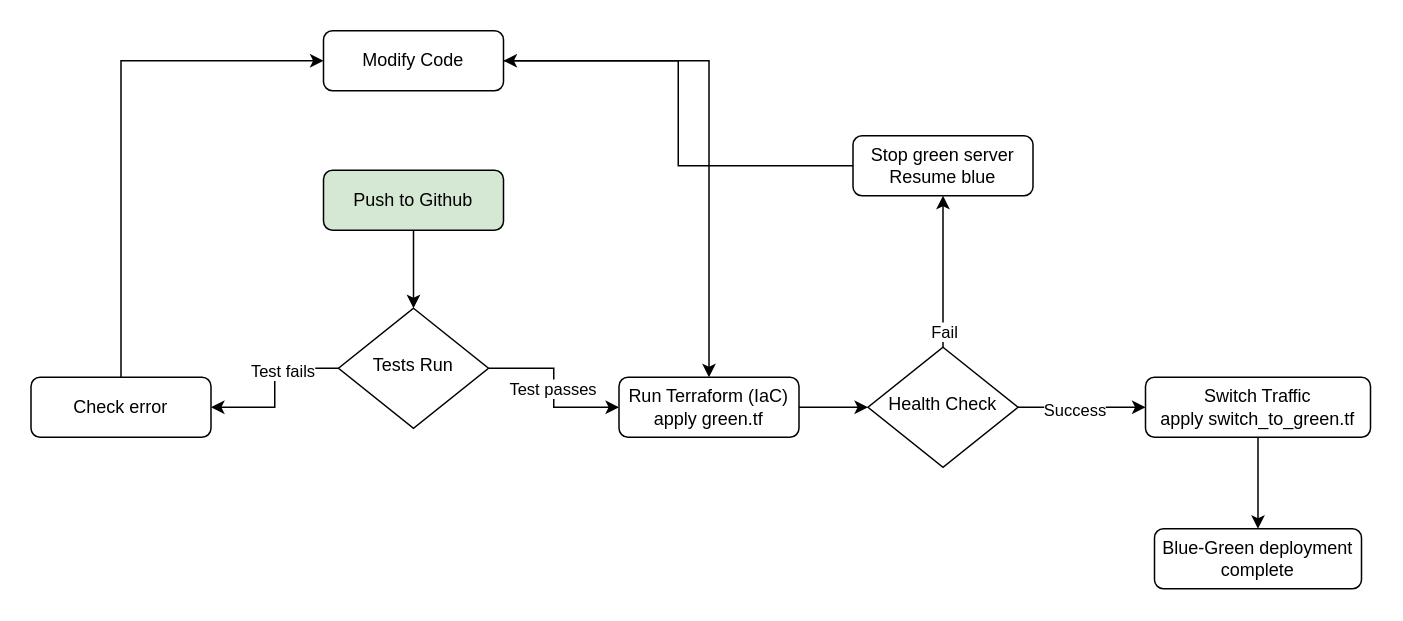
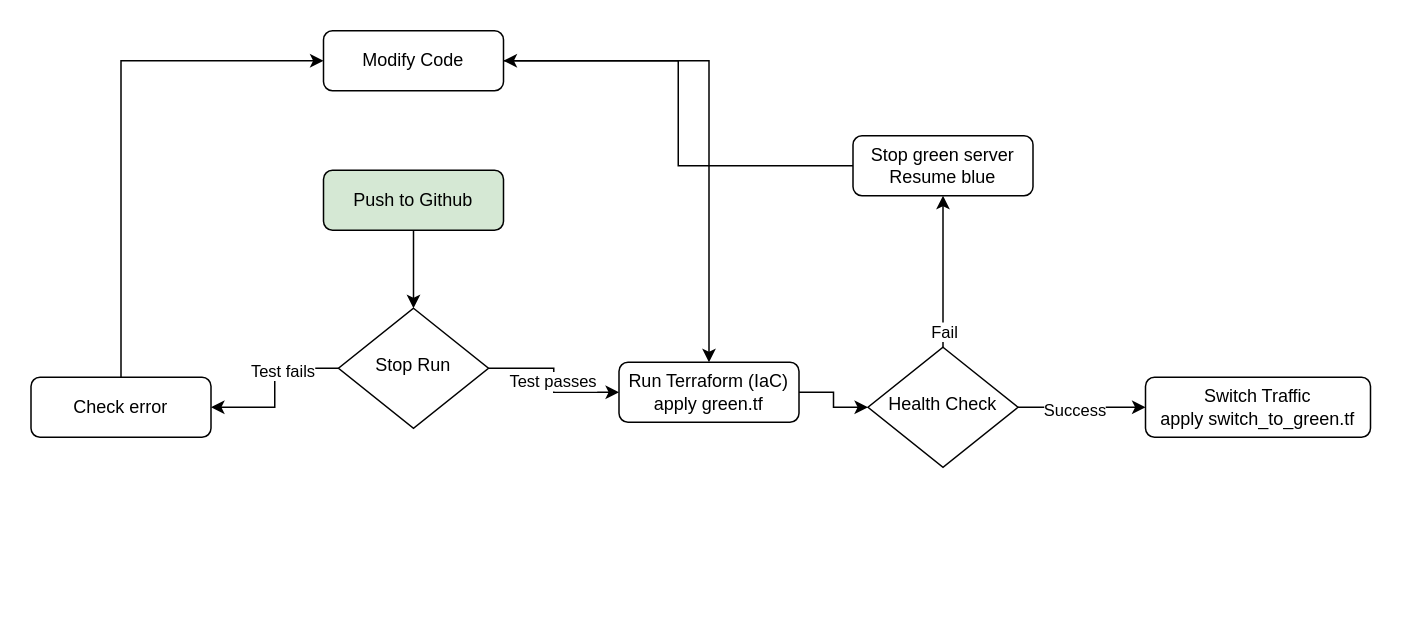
node "Tests Run": label "Tests Run" -> "Stop Run"
node "Run Terraform (IaC) apply green.tf": moved (709, 407) -> (709, 392)
edge "Switch Traffic apply switch_to_green.tf" -> "Blue-Green deployment complete": removed
node "Blue-Green deployment complete": removed
